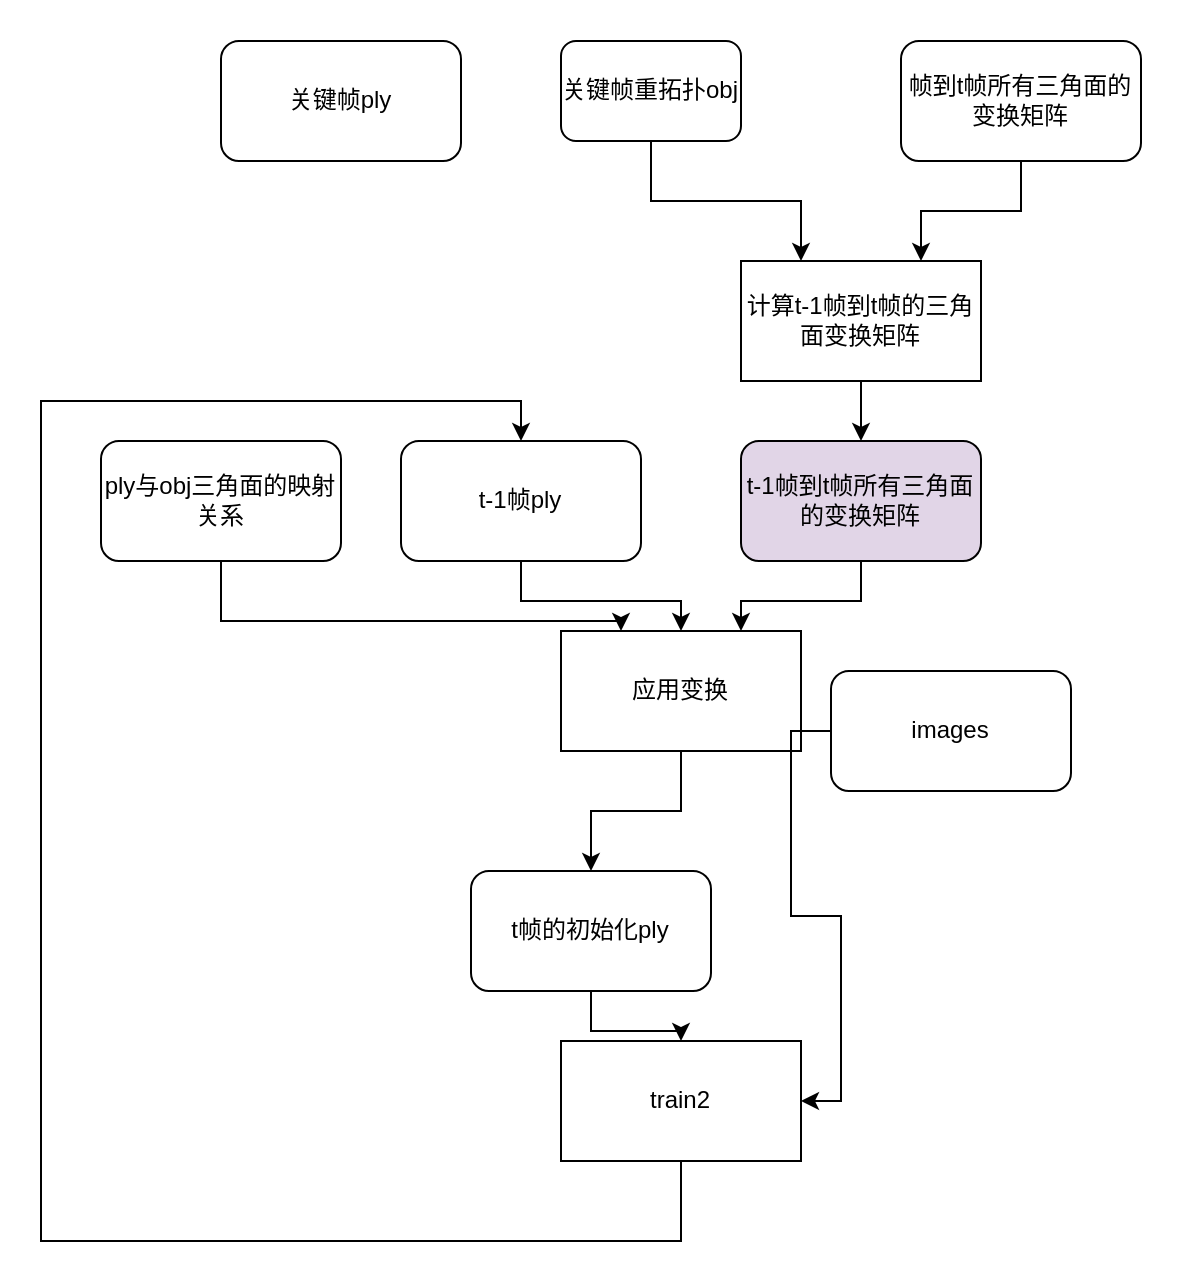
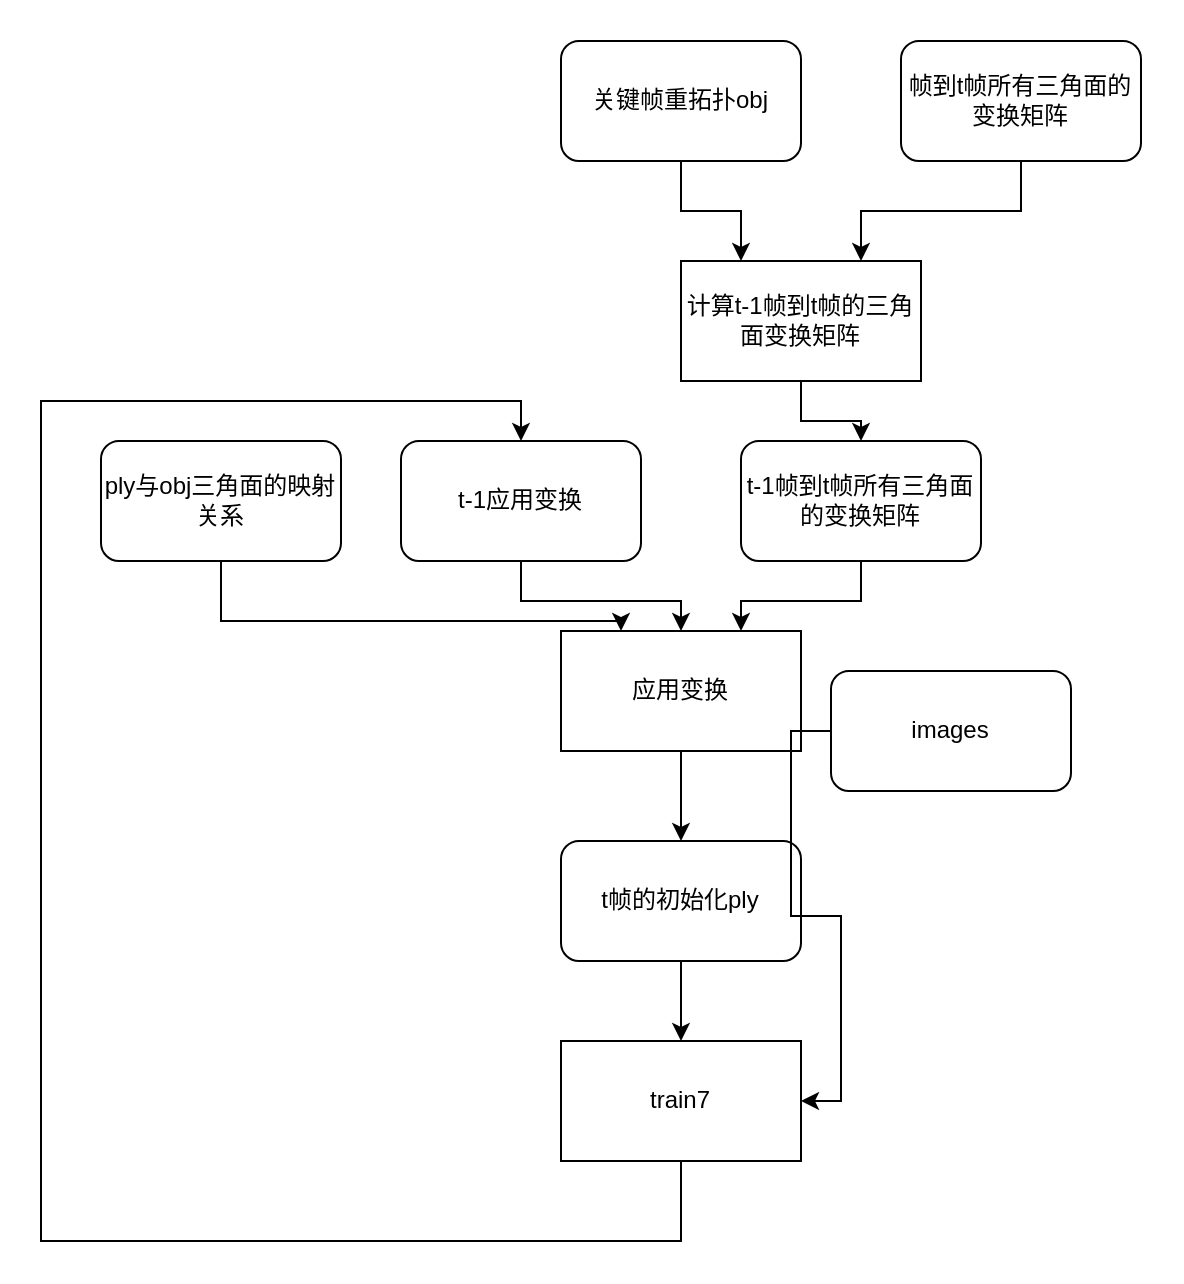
node "关键帧重拓扑obj": size 180x100 -> 240x120
node "关键帧ply": removed
node "计算t-1帧到t帧的三角面变换矩阵": moved (861, 321) -> (801, 321)
node "t-1帧ply": label "t-1帧ply" -> "t-1应用变换"
node "t-1帧到t帧所有三角面的变换矩阵": fillcolor #e1d5e7 -> #ffffff
node "t帧的初始化ply": moved (591, 931) -> (681, 901)
node "train2": label "train2" -> "train7"
